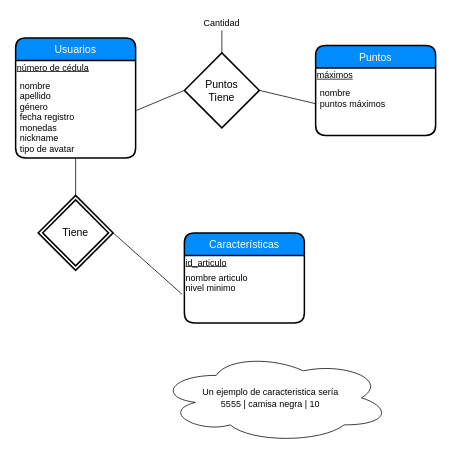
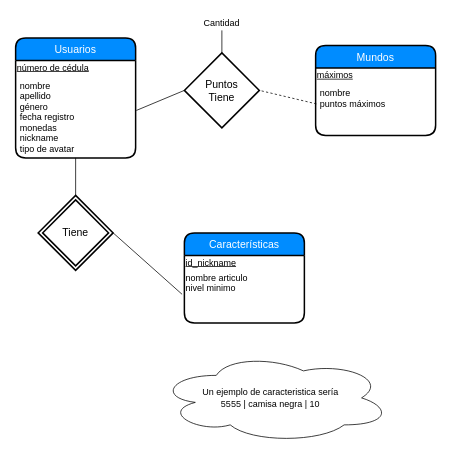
node "Puntos": label "Puntos" -> "Mundos"
edge "Puntos Tiene" -- "nombre puntos máximos": style solid -> dashed
node "id_articulo": label "id_articulo" -> "id_nickname"
